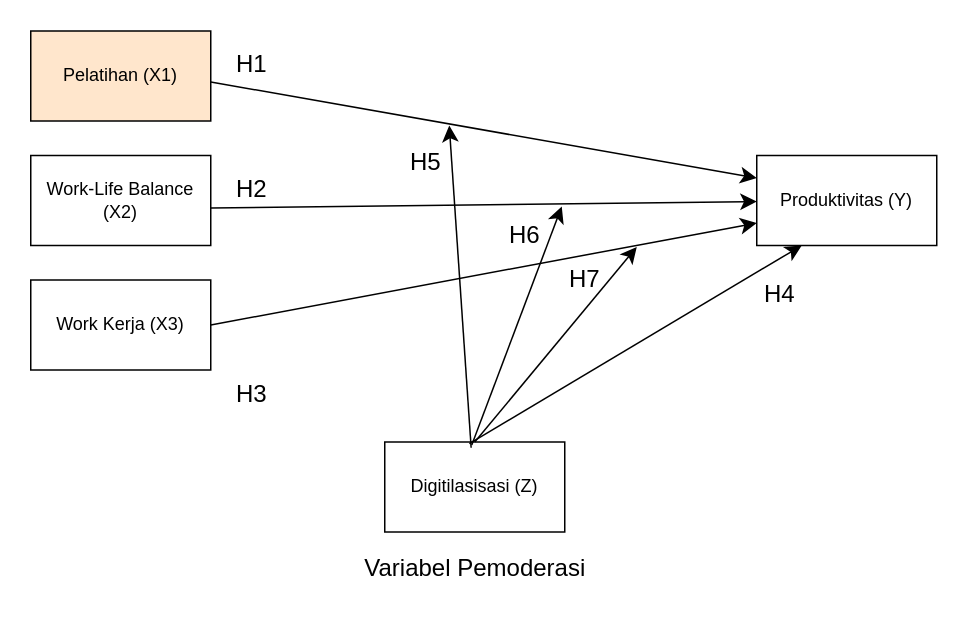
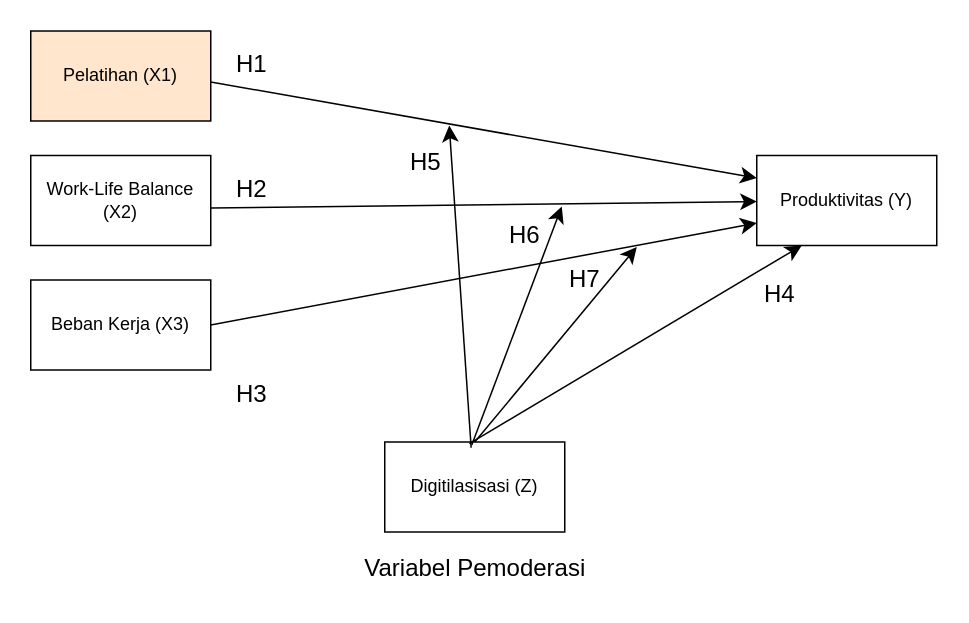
node "Work Kerja (X3)": label "Work Kerja (X3)" -> "Beban Kerja (X3)"
